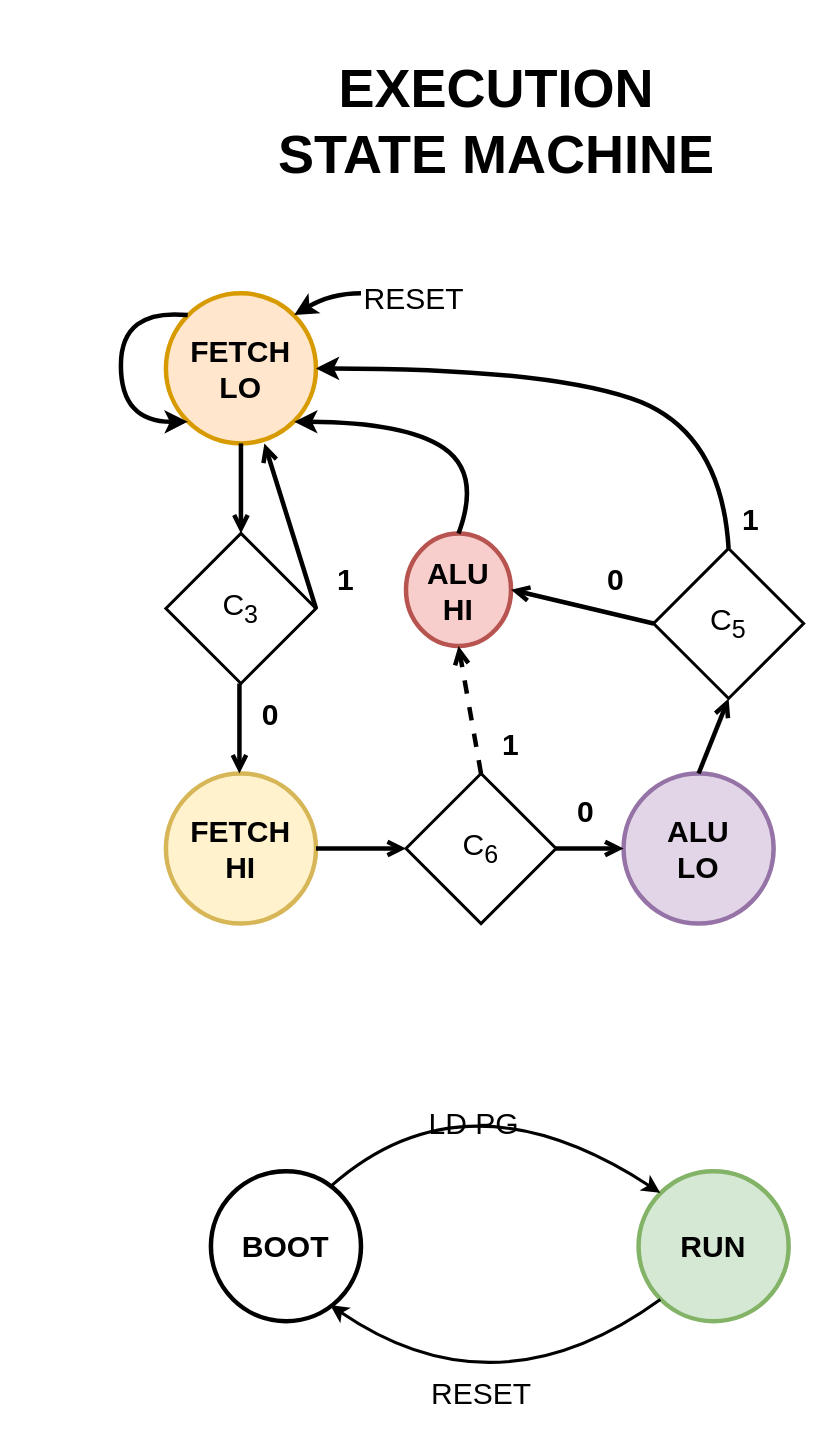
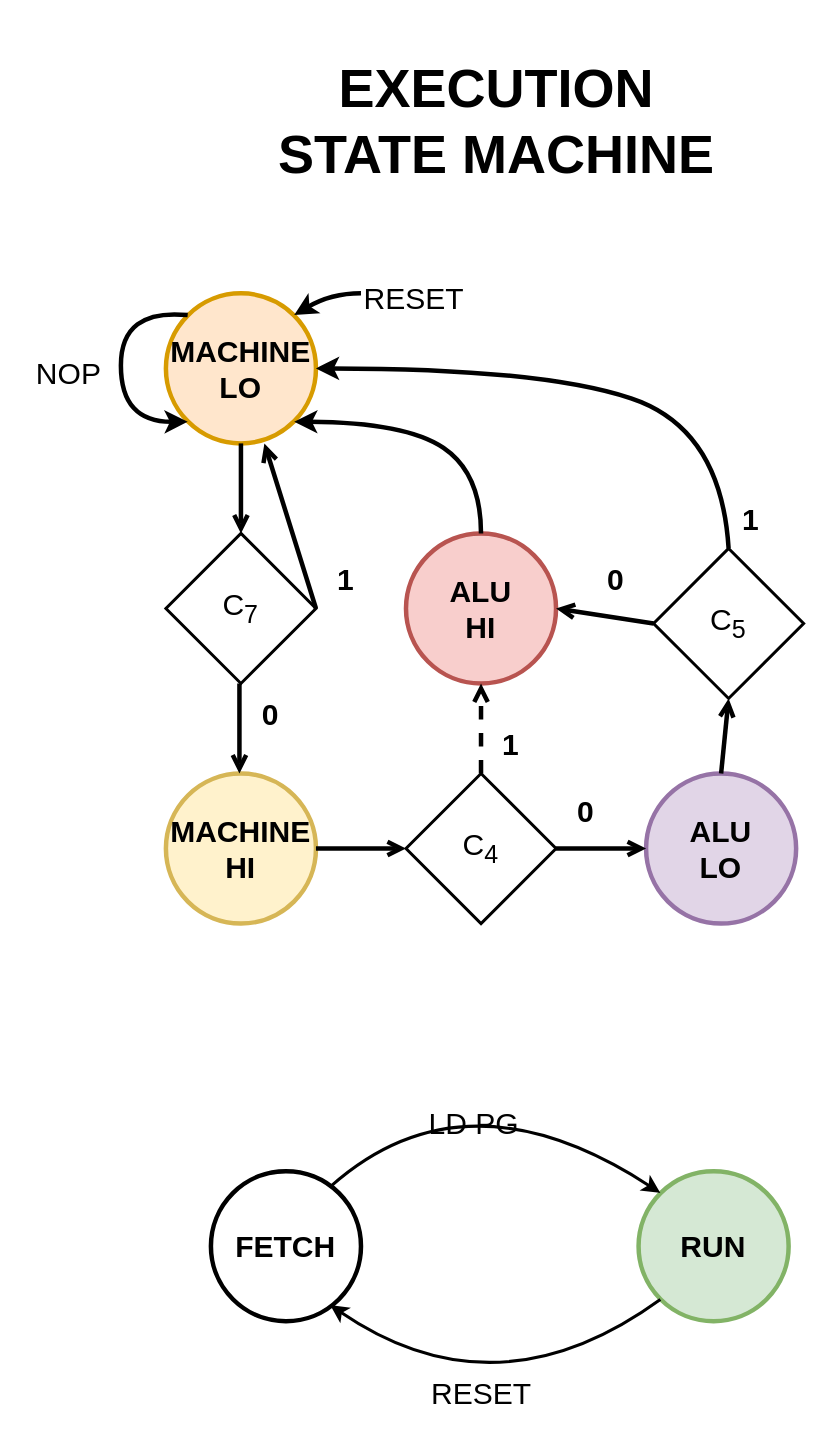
node "NOP": added
node "FETCH LO": label "FETCH LO" -> "MACHINE LO"
node "ALU HI": size 105x113 -> 150x150
node "C3": label "C3" -> "C7"
node "FETCH HI": label "FETCH HI" -> "MACHINE HI"
node "C6": label "C6" -> "C4"
node "ALU LO": moved (698, 848) -> (721, 848)
node "BOOT": label "BOOT" -> "FETCH"
